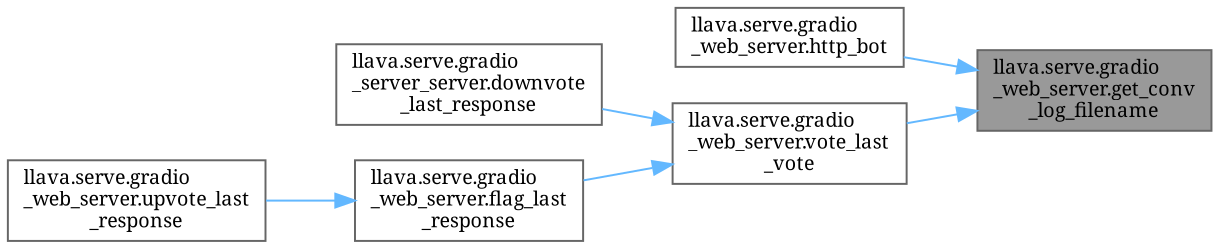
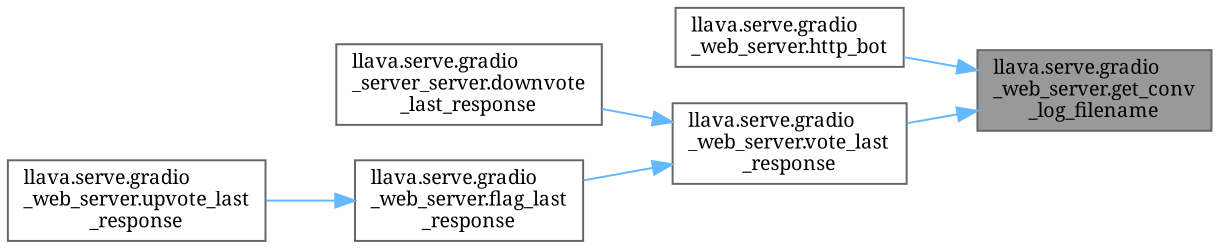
node "llava.serve.gradio _web_server.vote_last _vote": label "llava.serve.gradio _web_server.vote_last _vote" -> "llava.serve.gradio _web_server.vote_last _response"
